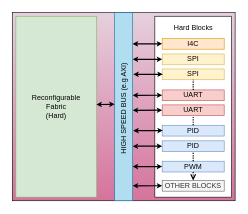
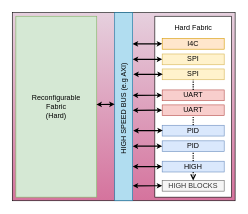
node "Hard Blocks": label "Hard Blocks" -> "Hard Fabric"
node "PWM": label "PWM" -> "HIGH"
node "OTHER BLOCKS": label "OTHER BLOCKS" -> "HIGH BLOCKS"
